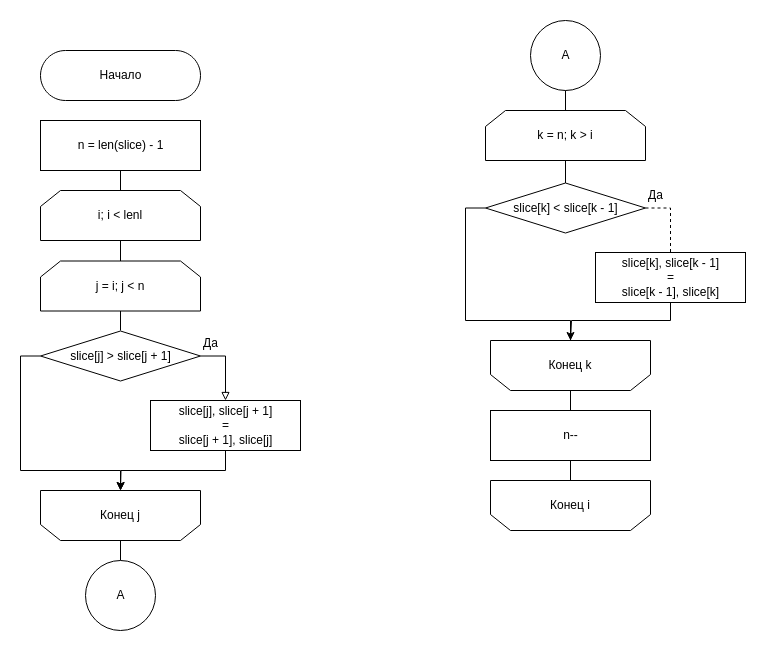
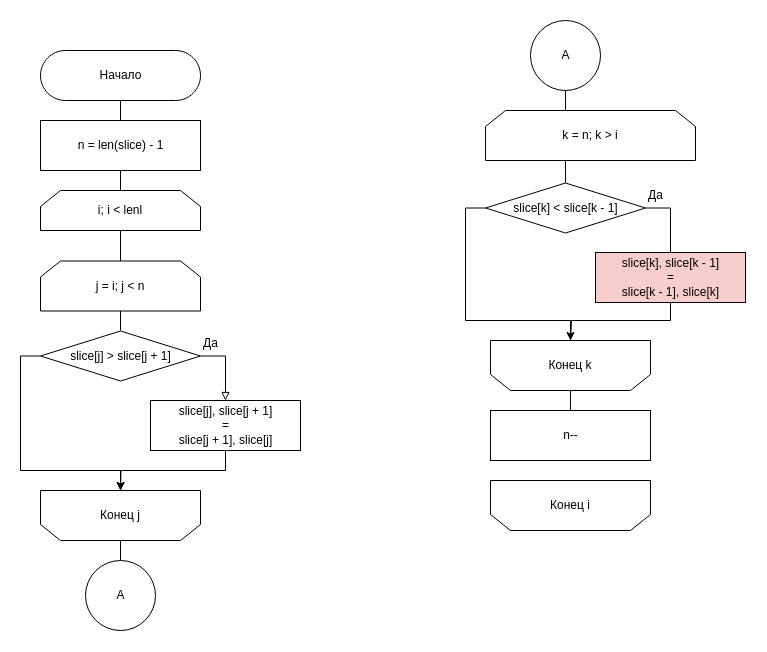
edge "Начало" -- "n = len(slice) - 1": added
node "k = n; k > i": size 160x50 -> 210x50
node "i; i < lenl": size 160x50 -> 160x40
edge "slice[k] < slice[k - 1]" -- "slice[k], slice[k - 1] = slice[k - 1], slice[k]": style dashed -> solid
node "slice[k], slice[k - 1] = slice[k - 1], slice[k]": fillcolor #ffffff -> #f8cecc
edge "n--" -- "Конец i": removed
